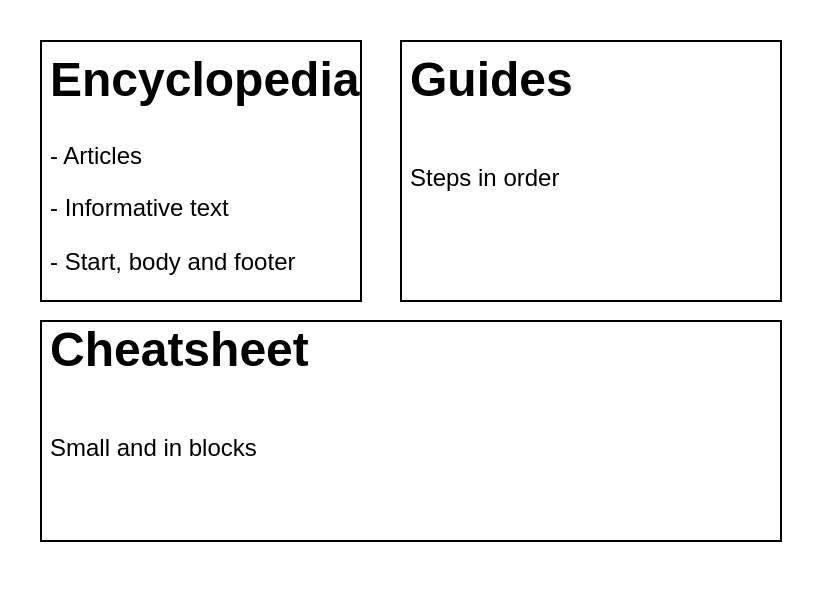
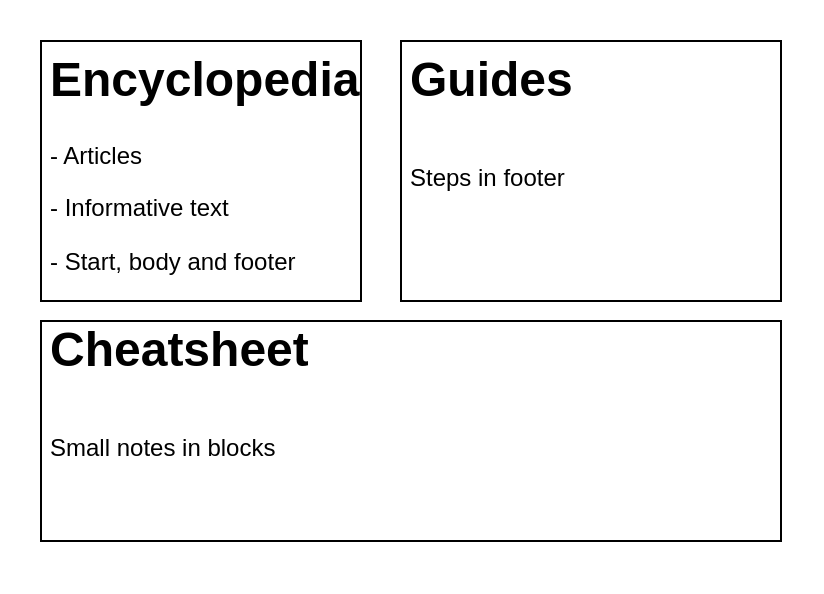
node "GuidesSteps in order": label "GuidesSteps in order" -> "GuidesSteps in footer"
node "CheatsheetSmall and in blocks": label "CheatsheetSmall and in blocks" -> "CheatsheetSmall notes in blocks"
